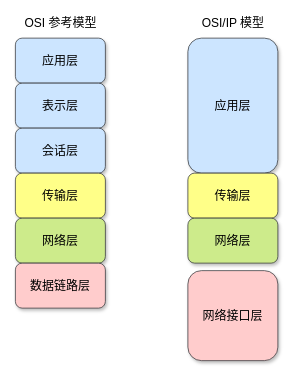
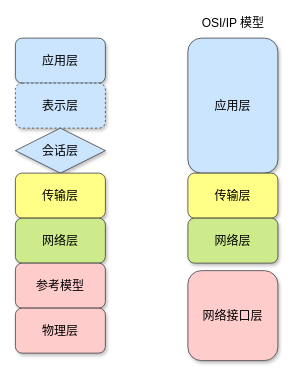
node "OSI 参考模型": removed
node "表示层": style solid -> dashed
node "会话层": shape rounded rectangle -> diamond
node "数据链路层": label "数据链路层" -> "参考模型"
node "物理层": added
